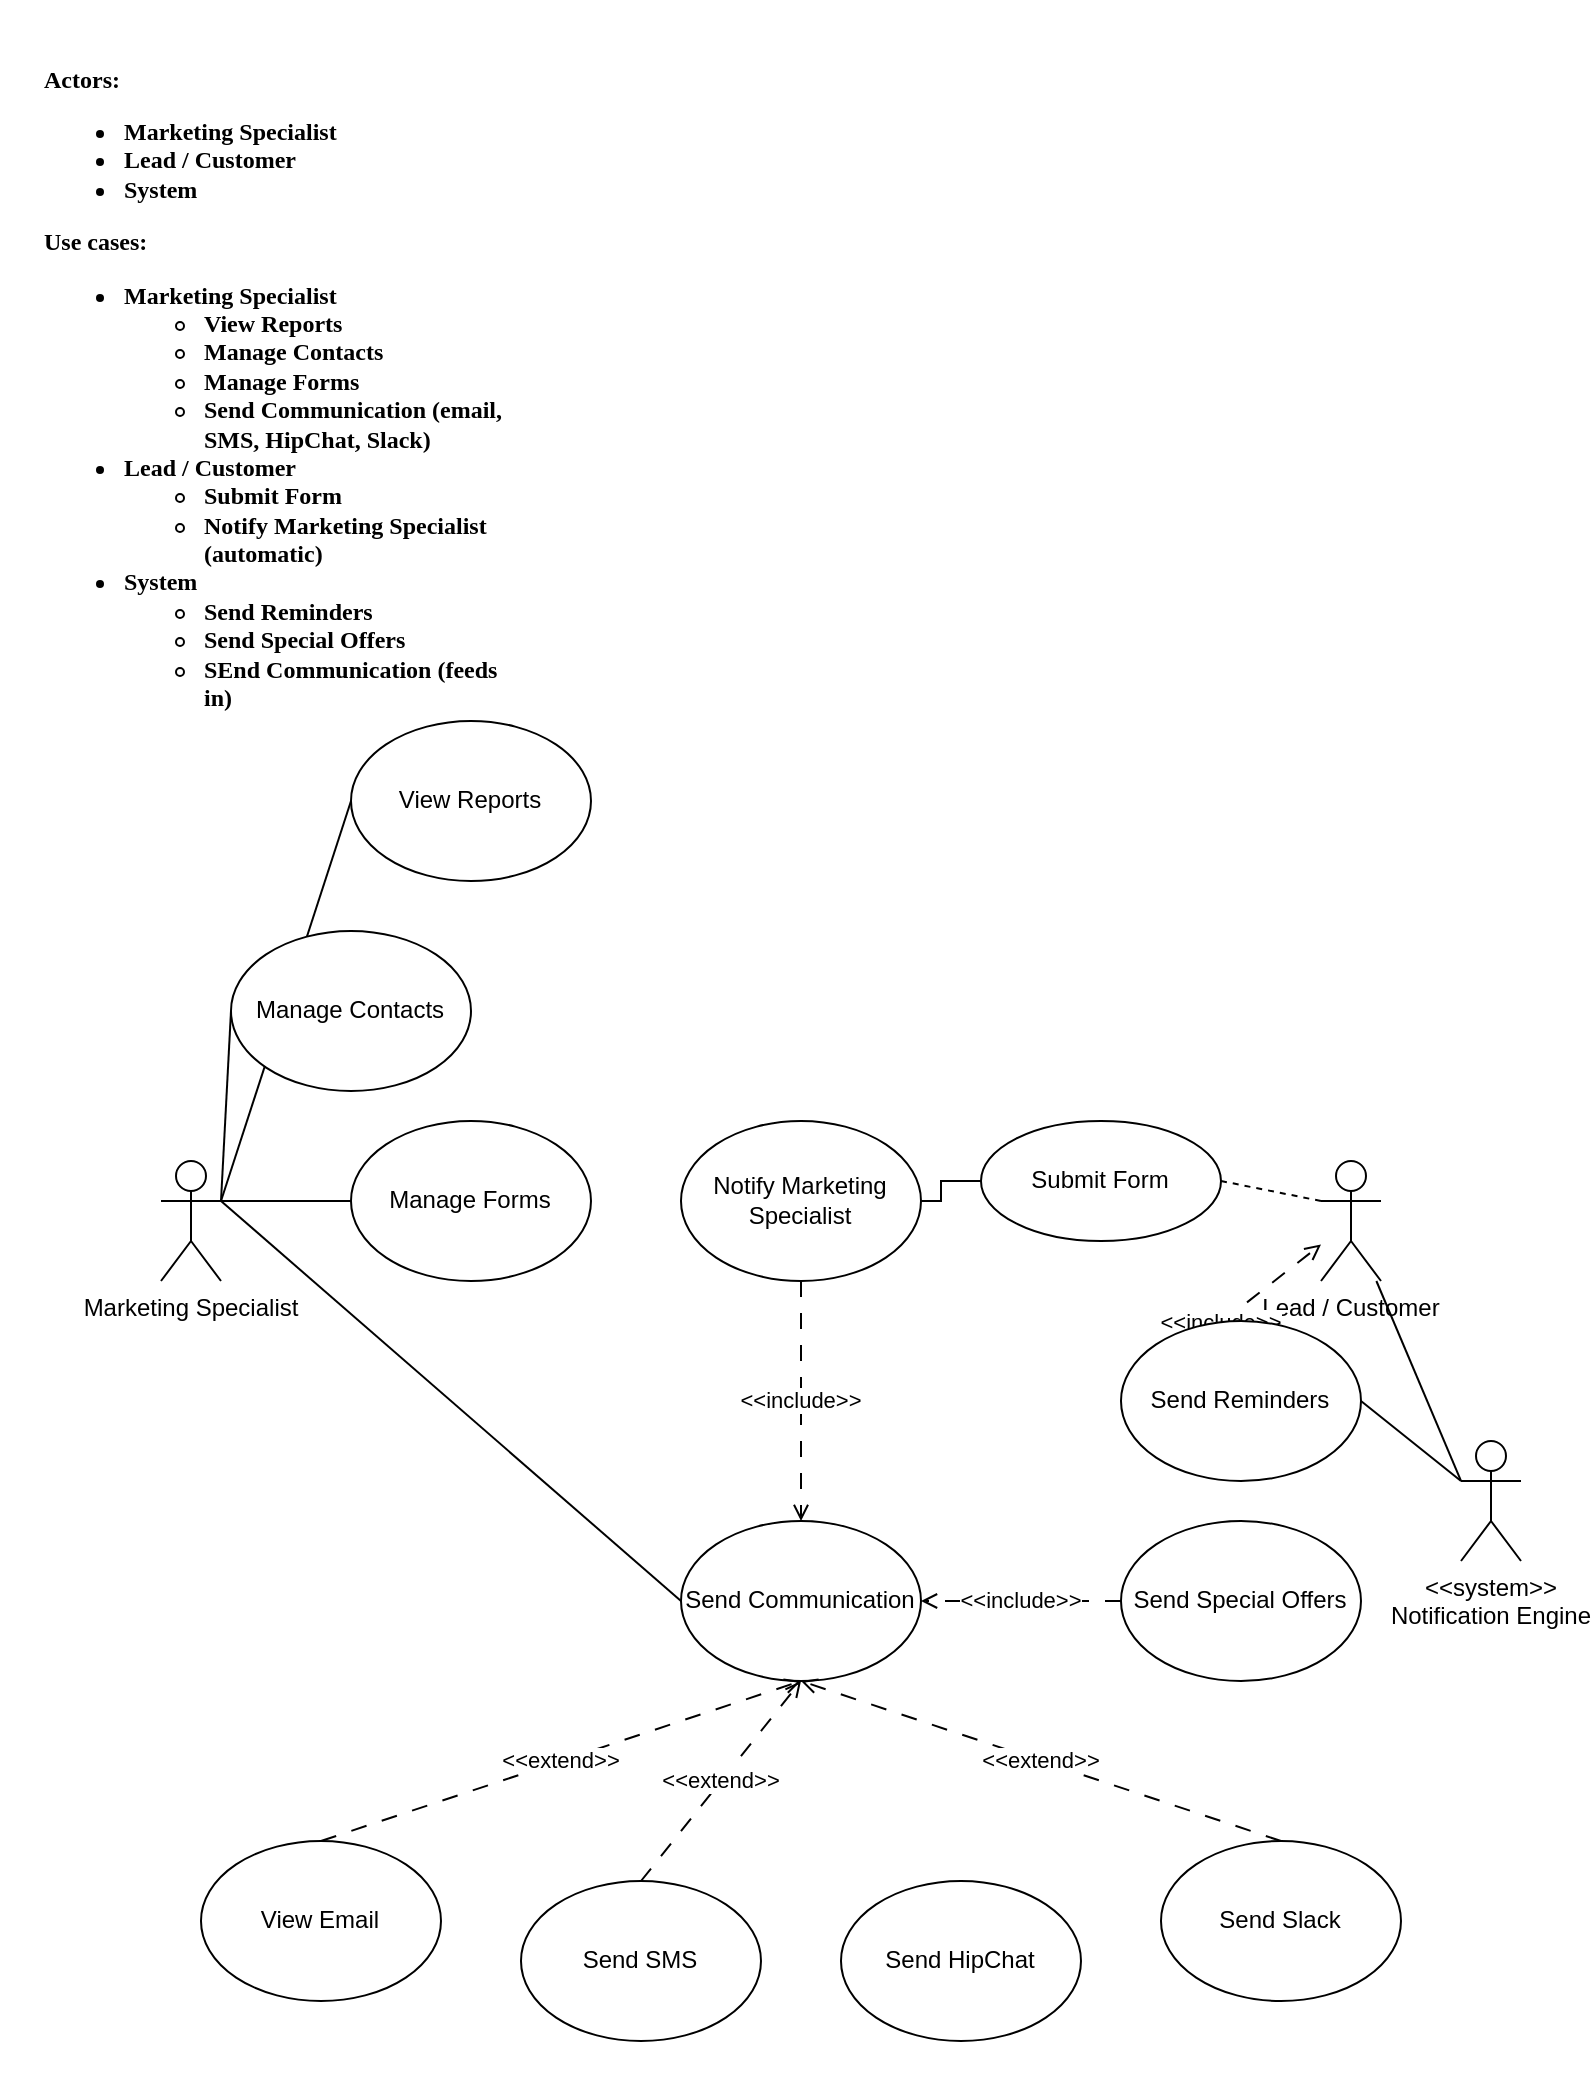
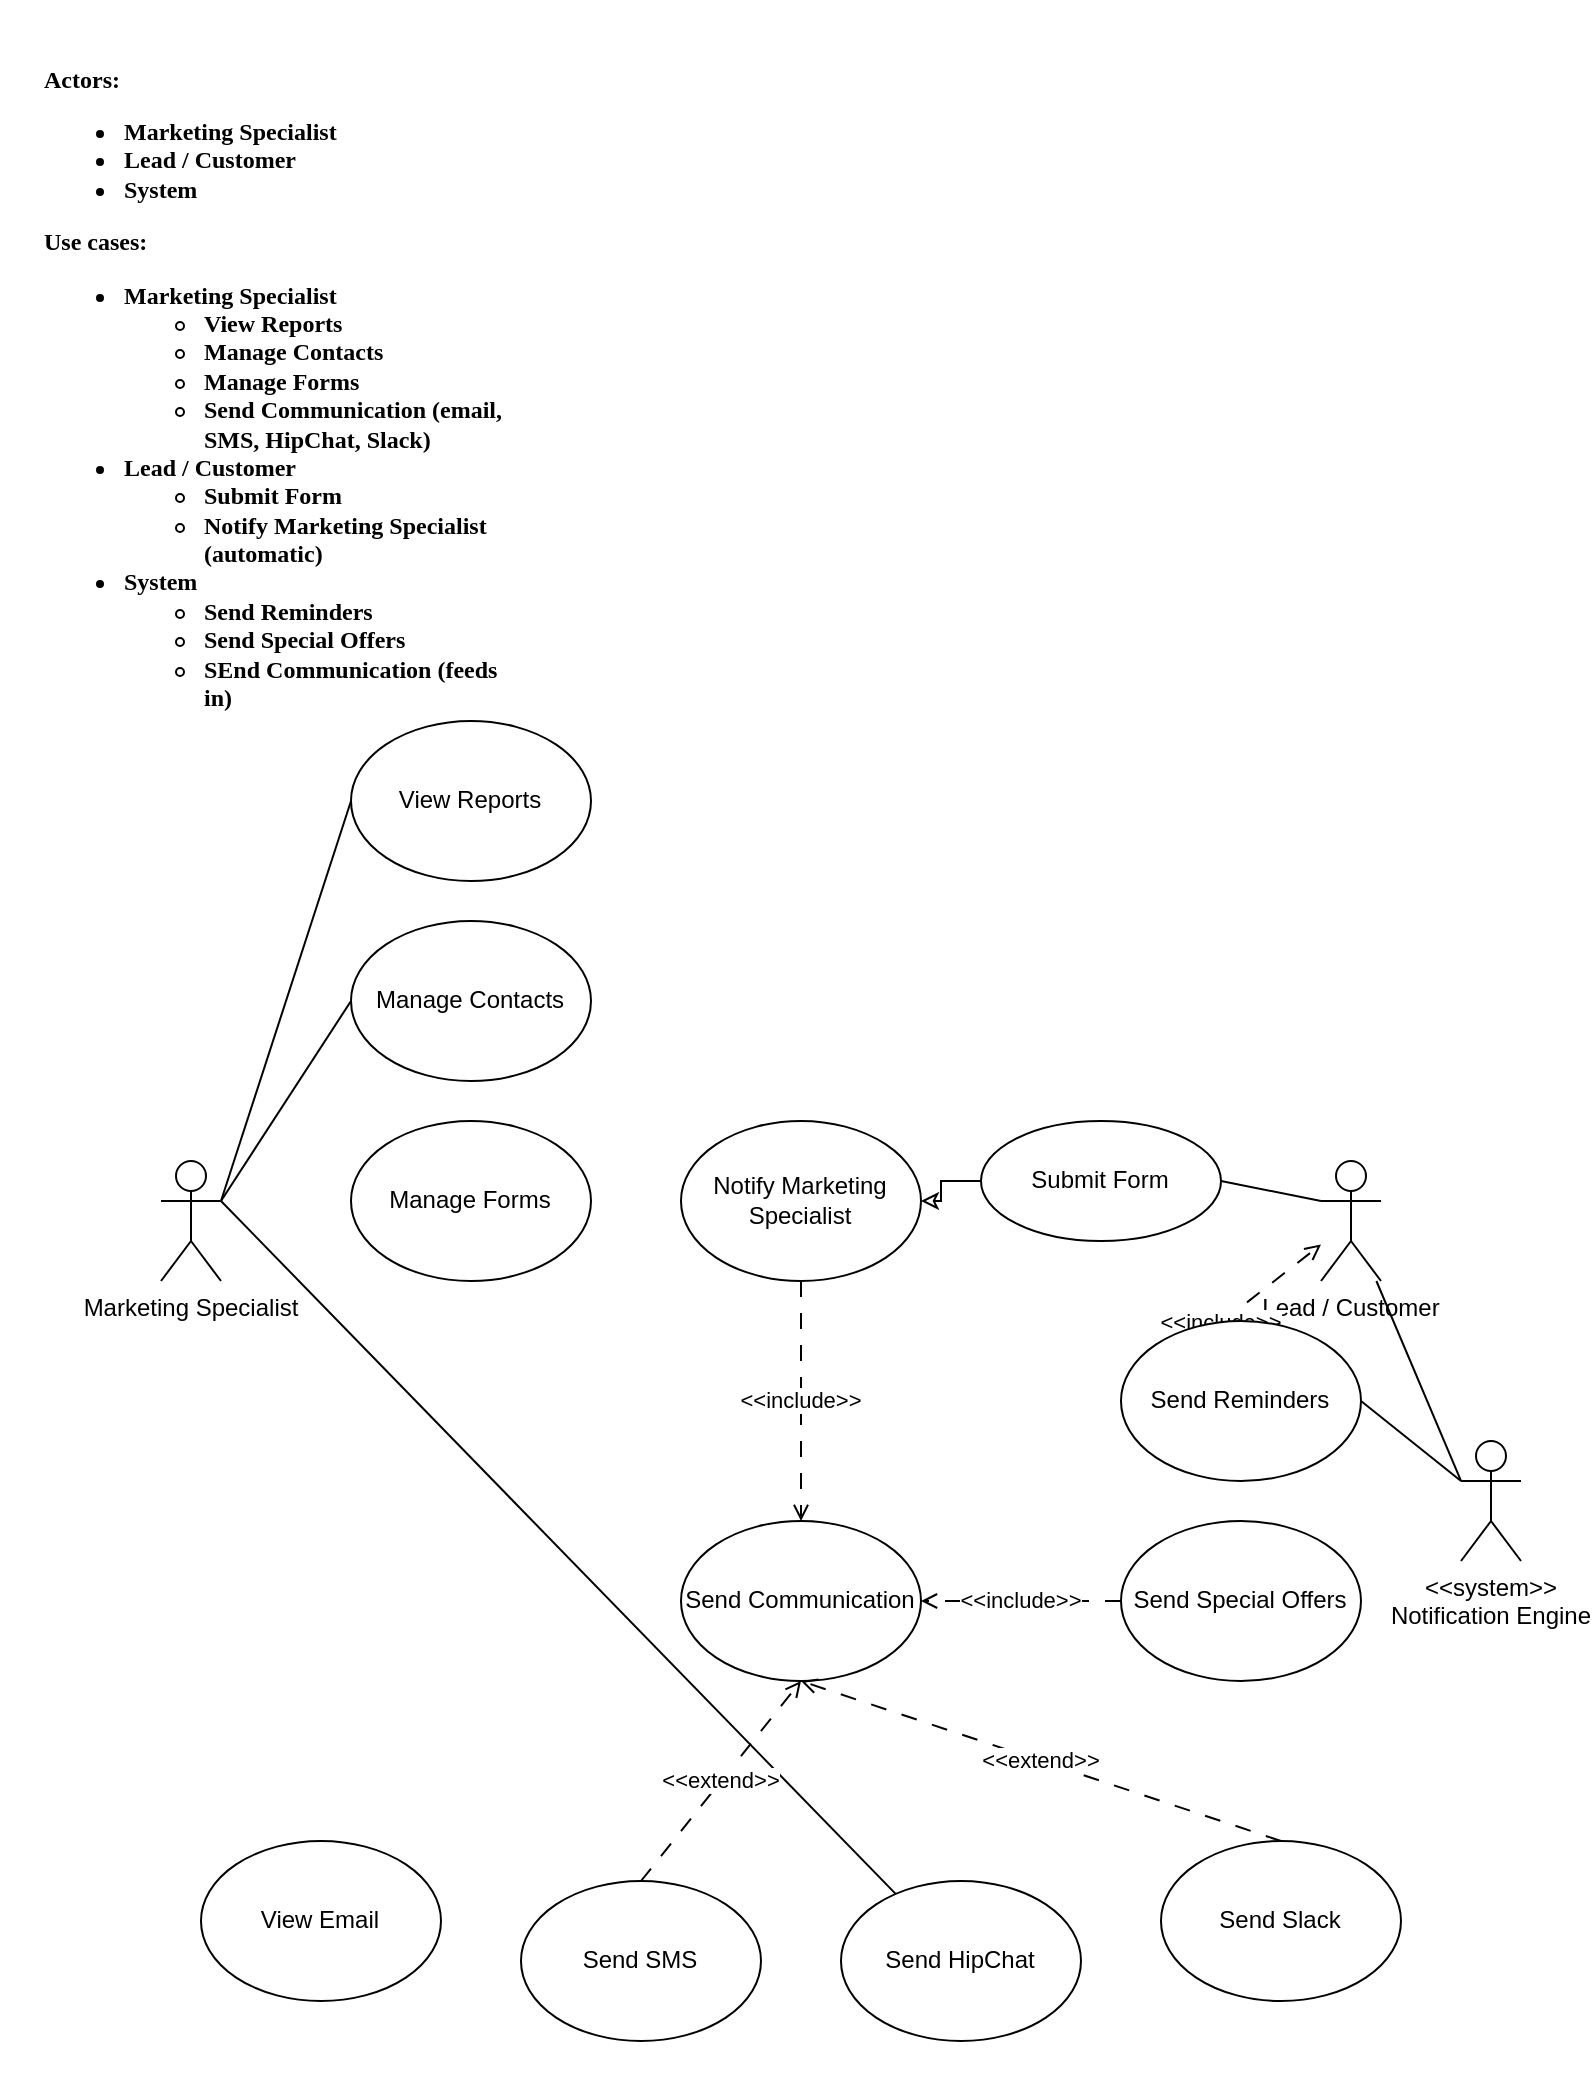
node "Manage Contacts": moved (351, 1011) -> (471, 1001)
edge "Submit Form" -- "Lead / Customer": style dashed -> solid
edge "Manage Forms" -- "Marketing Specialist": removed
edge "Submit Form" -- "Notify Marketing Specialist": arrowhead none -> classic
edge "Marketing Specialist" -- "Send Communication": now "Marketing Specialist" -- "Send HipChat"
edge "View Email" -> "Send Communication": removed, label "<<extend>>"
